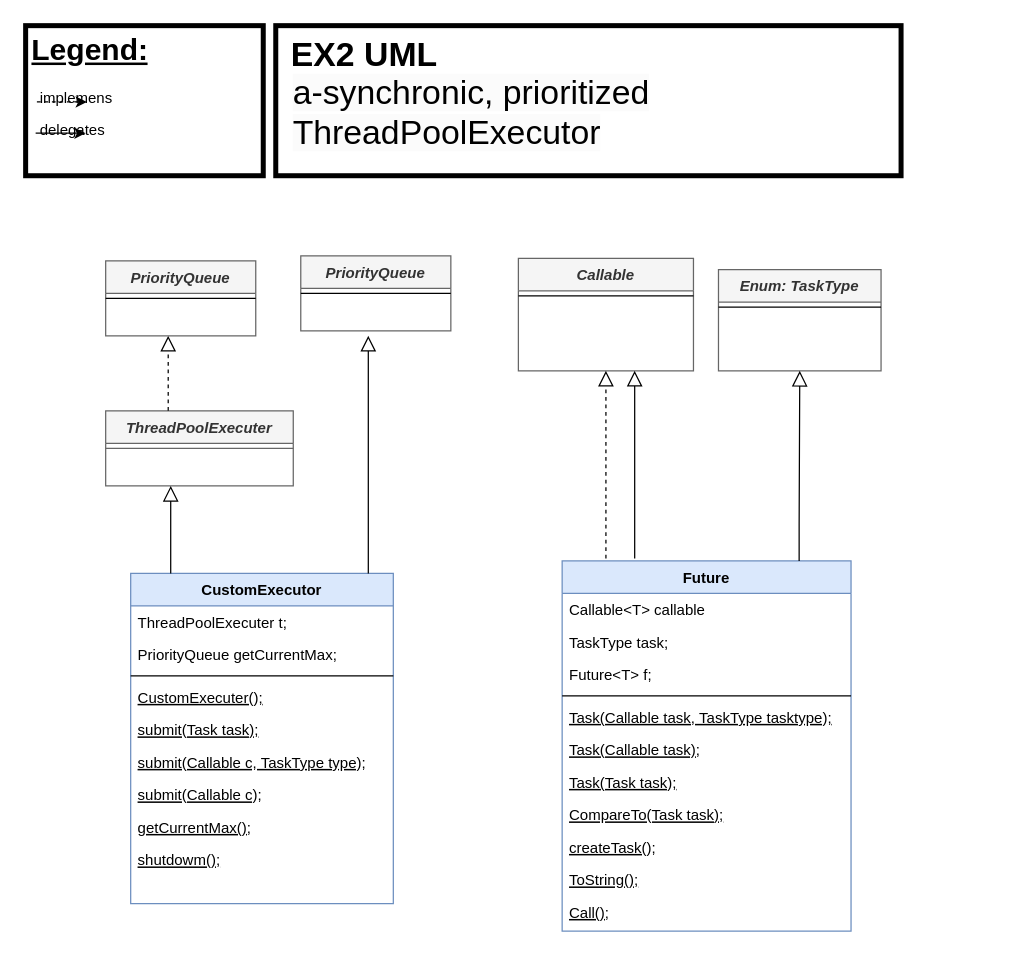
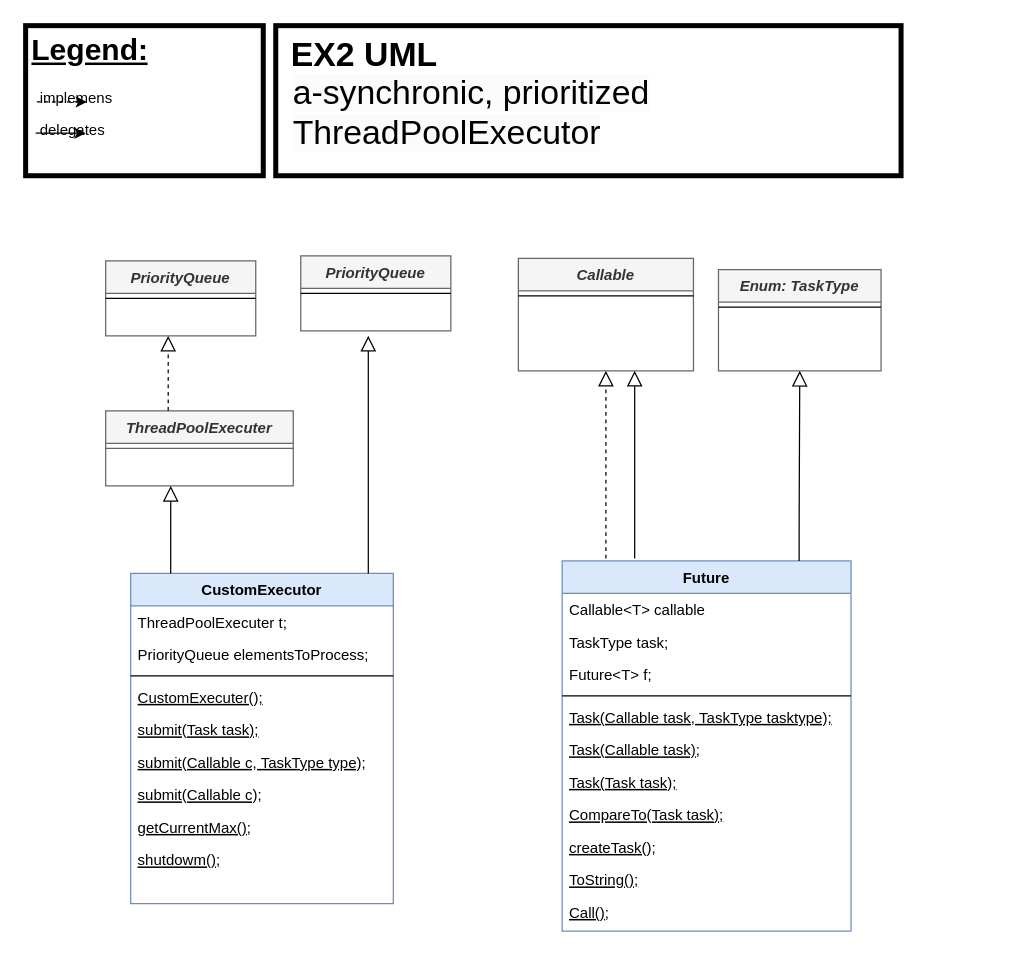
node "PriorityQueue getCurrentMax;": label "PriorityQueue getCurrentMax;" -> "PriorityQueue elementsToProcess;"
